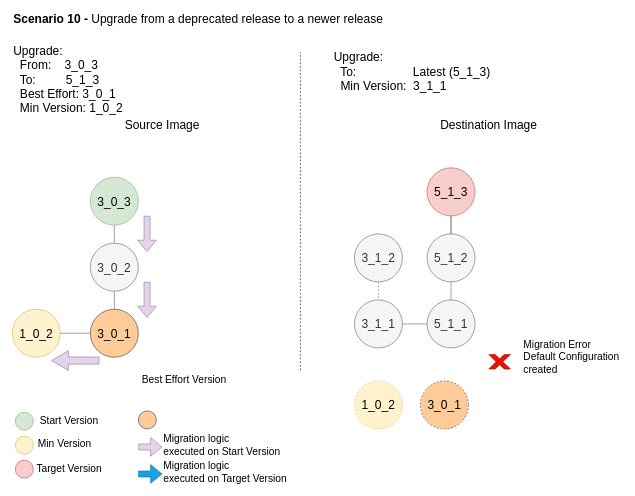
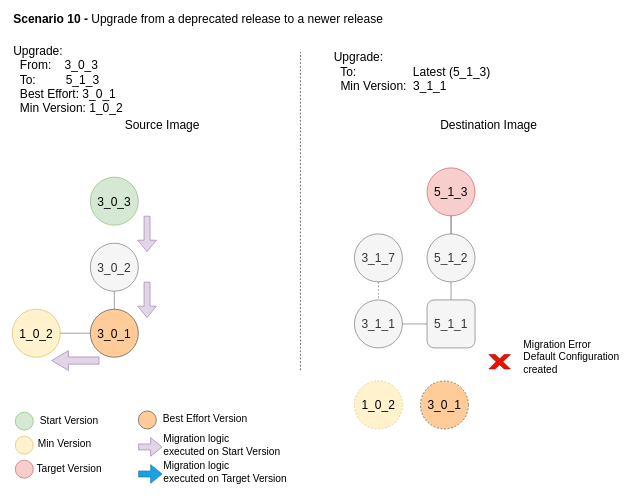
edge "3_0_3" -- "3_0_2": removed
node "3_1_2": label "3_1_2" -> "3_1_7"
node "5_1_1": shape ellipse -> rounded rectangle
node "Best Effort Version": moved (184, 380) -> (205, 419)
